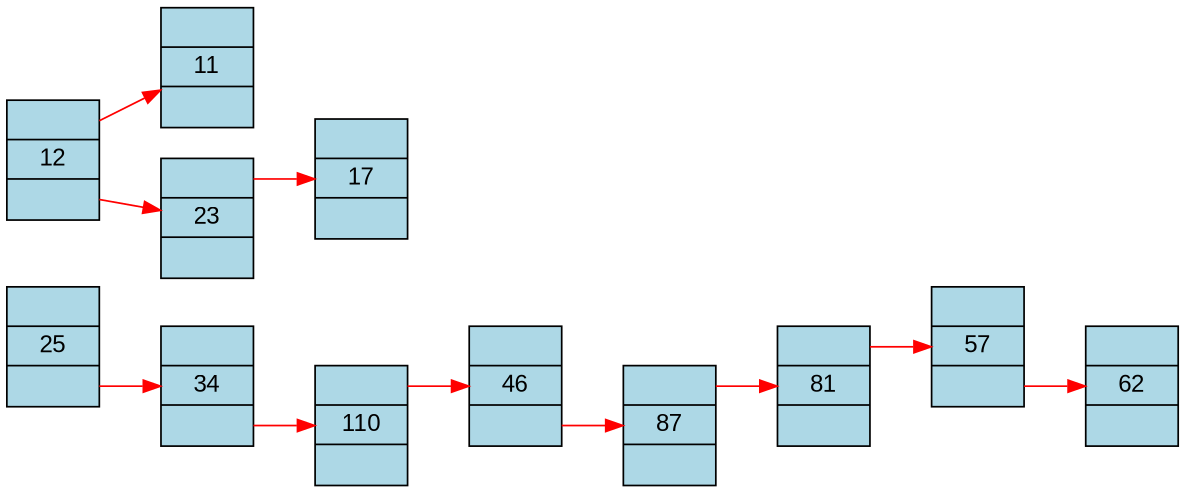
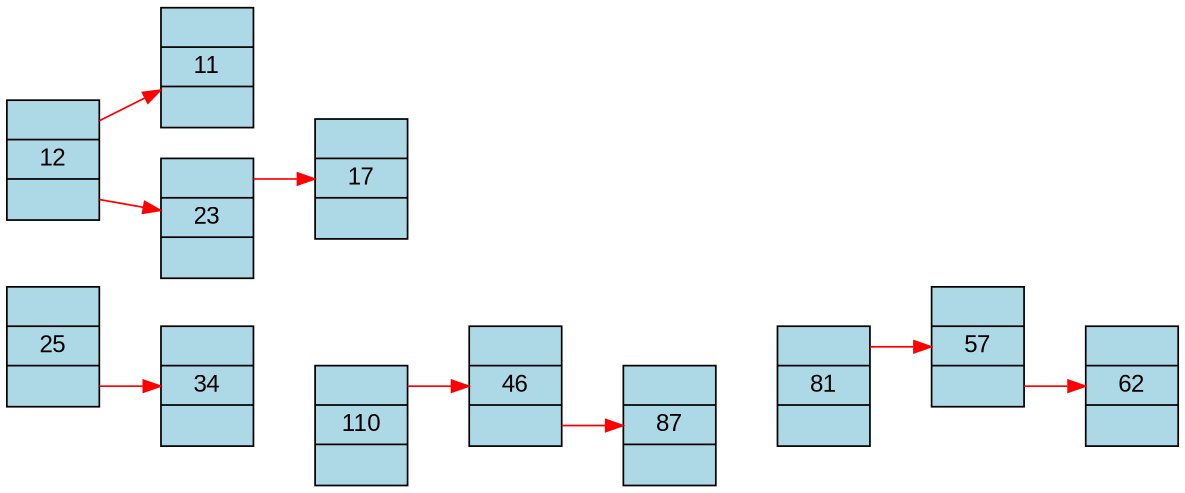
edge "87" -> "81": removed
edge "34" -> "110": removed
